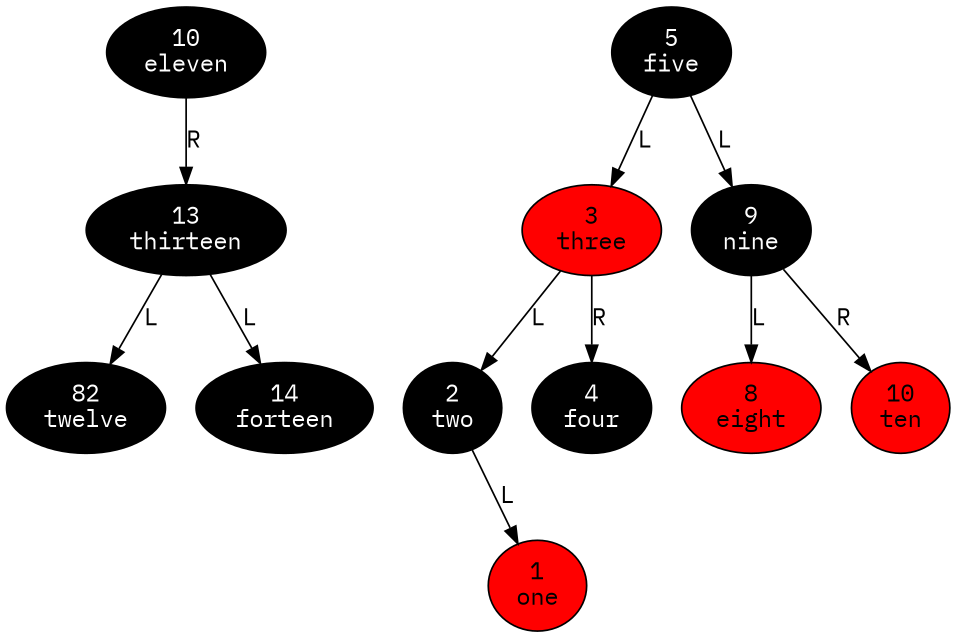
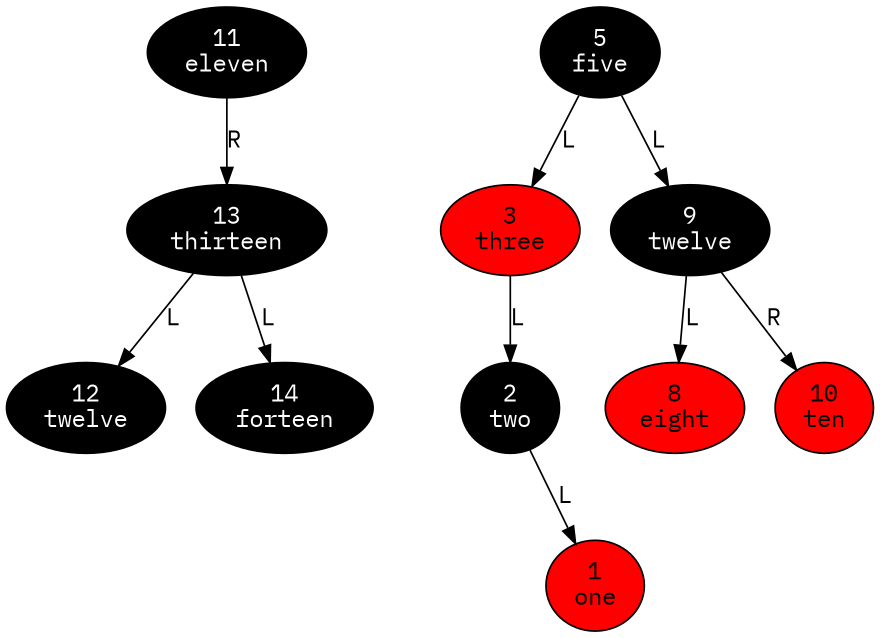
node "10 eleven": label "10 eleven" -> "11 eleven"
node "9 nine": label "9 nine" -> "9 twelve"
node "82 twelve": label "82 twelve" -> "12 twelve"
node "4 four": removed
